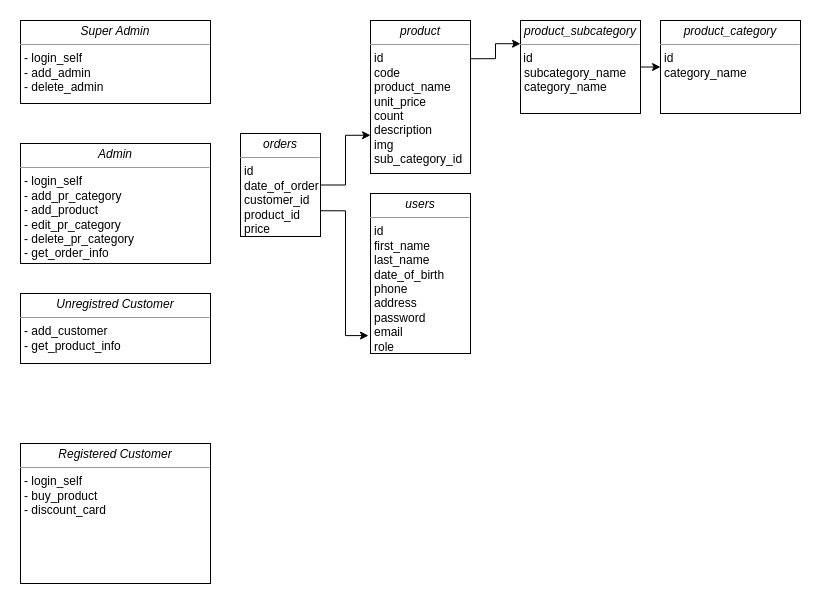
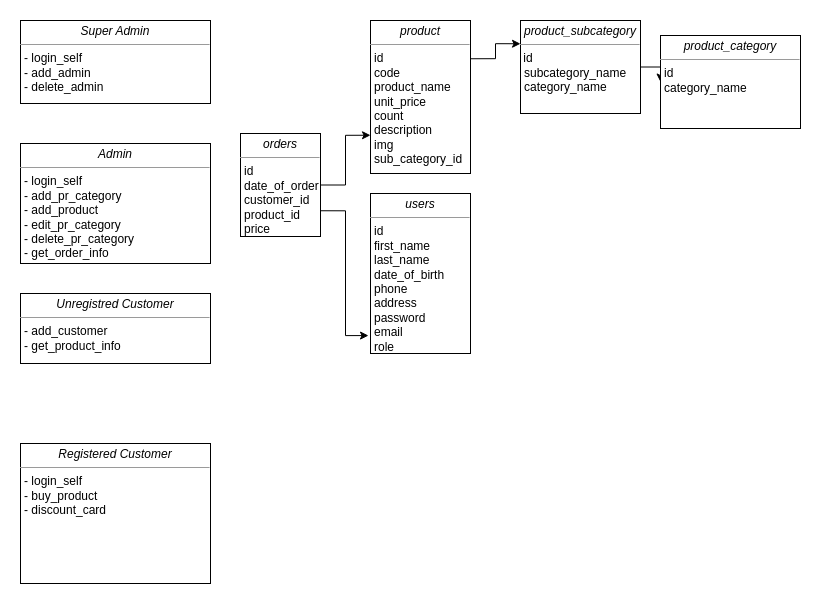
node "product_category id category_name": moved (731, 67) -> (731, 82)
